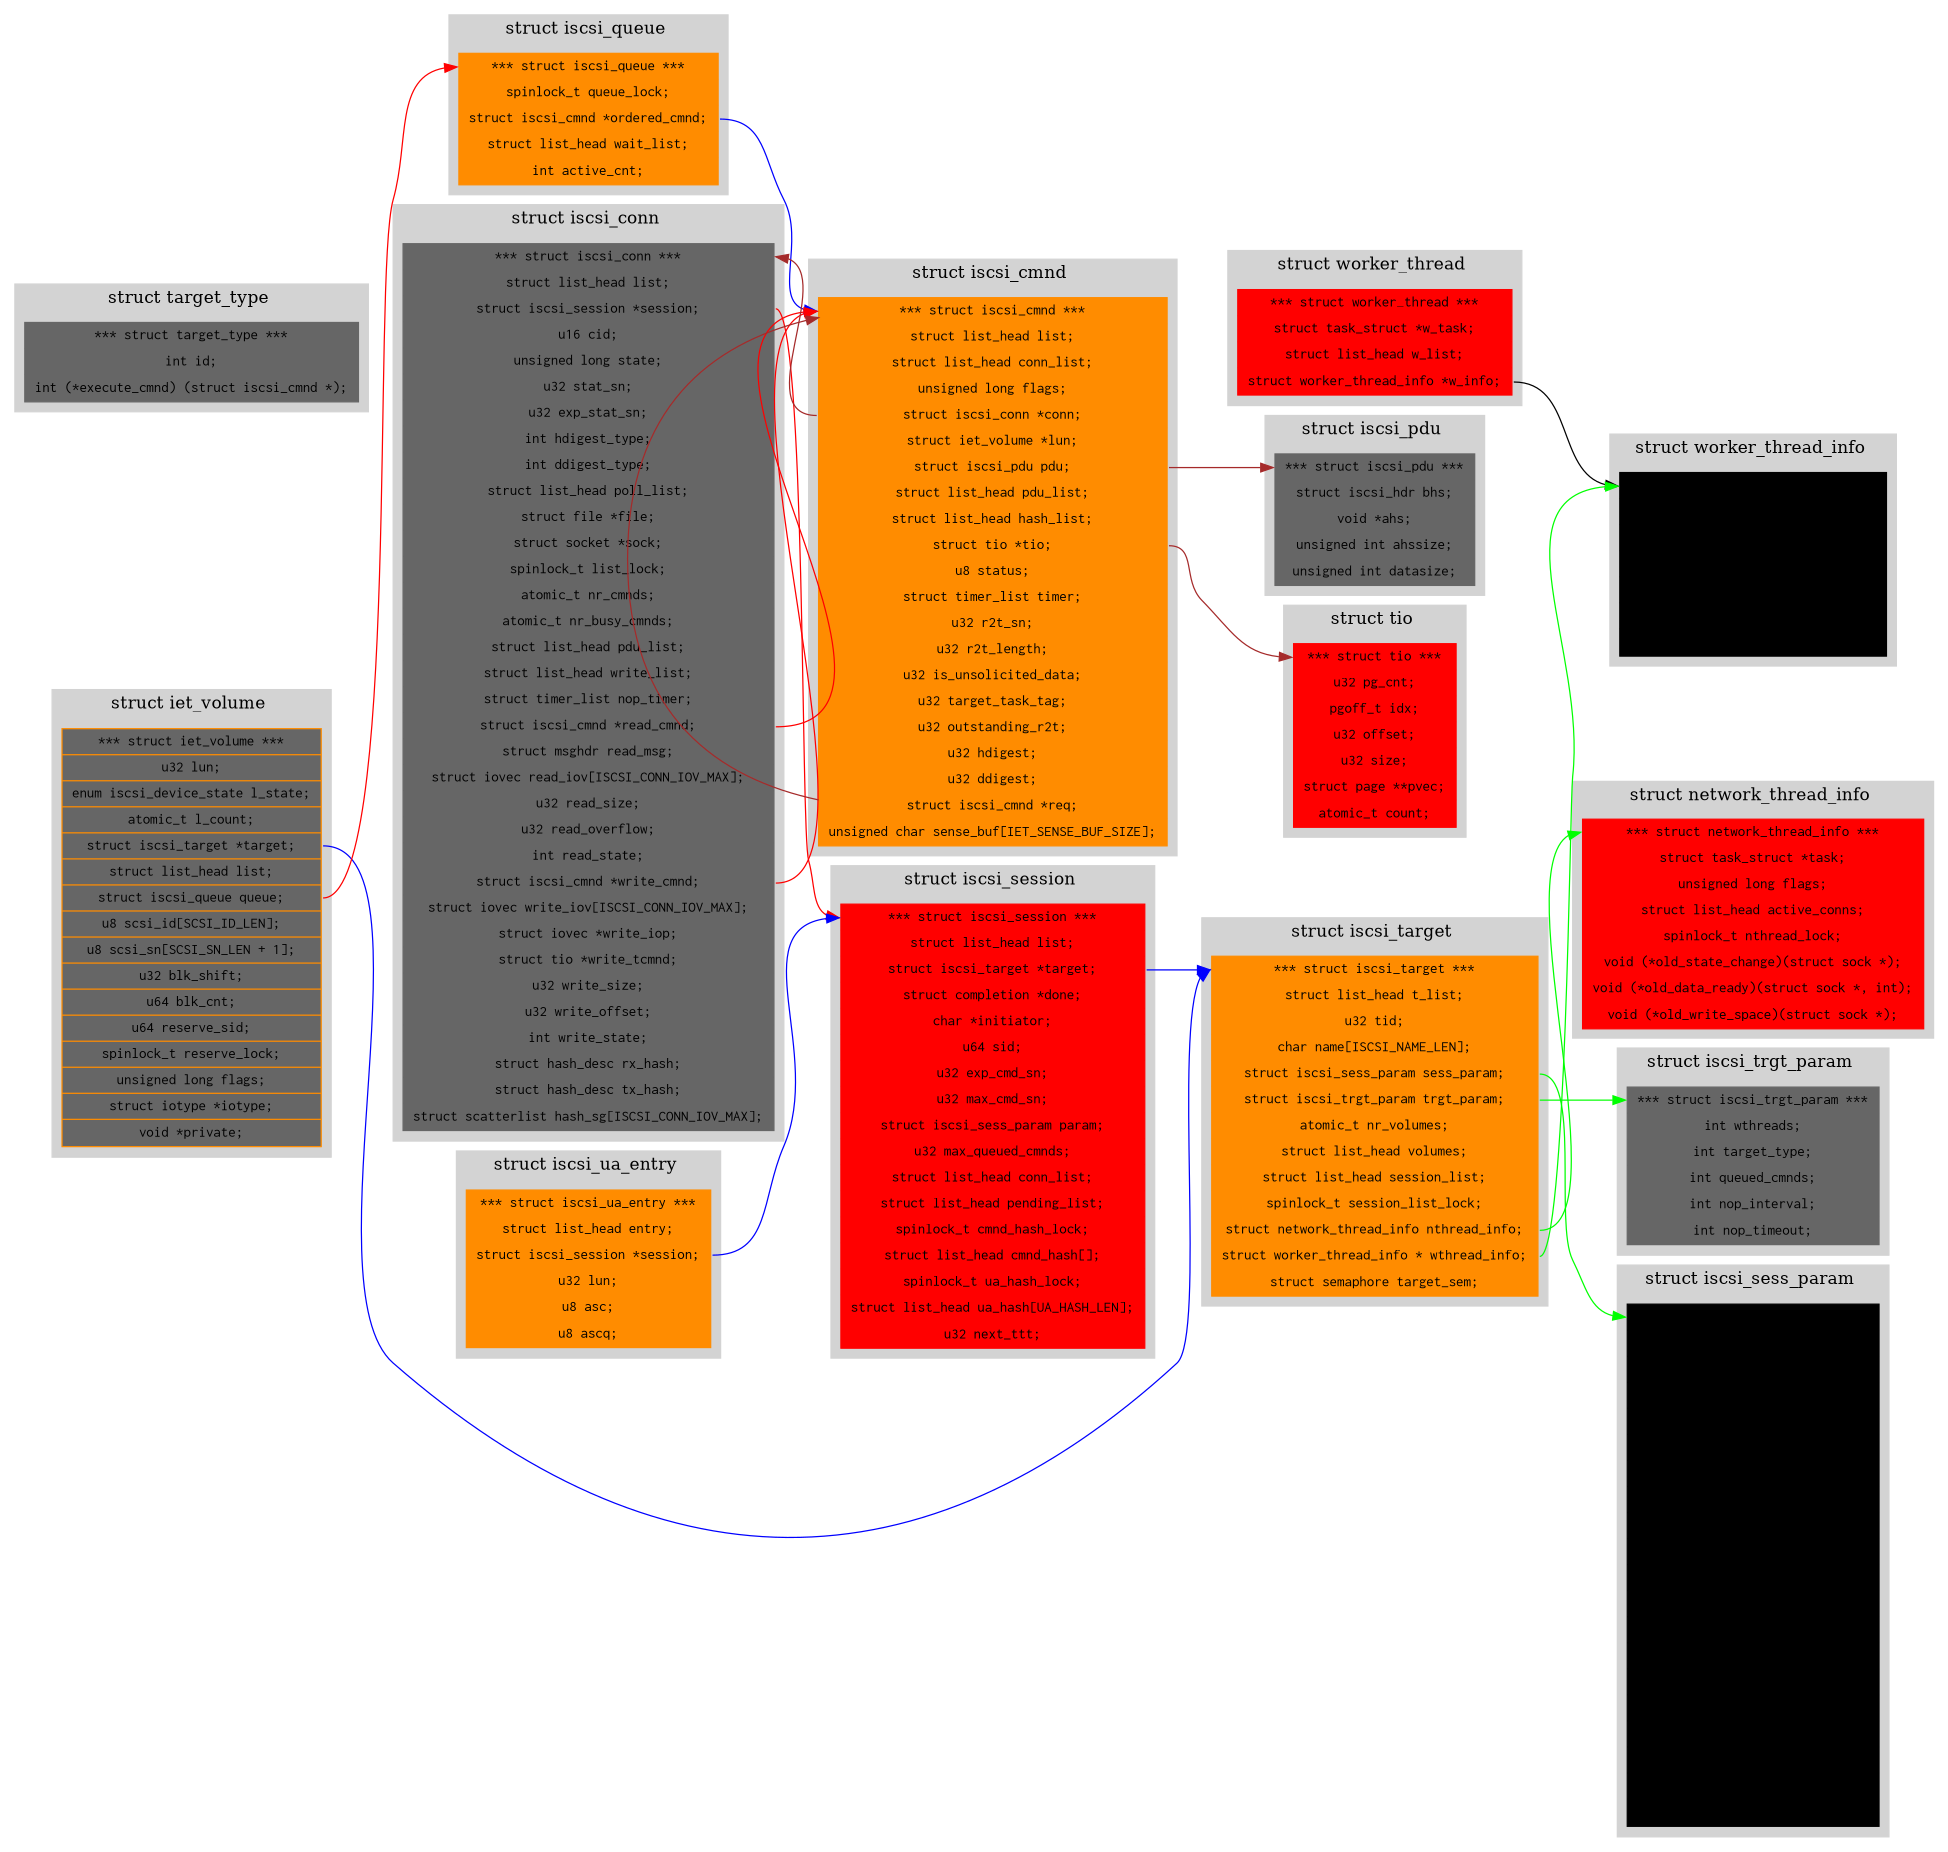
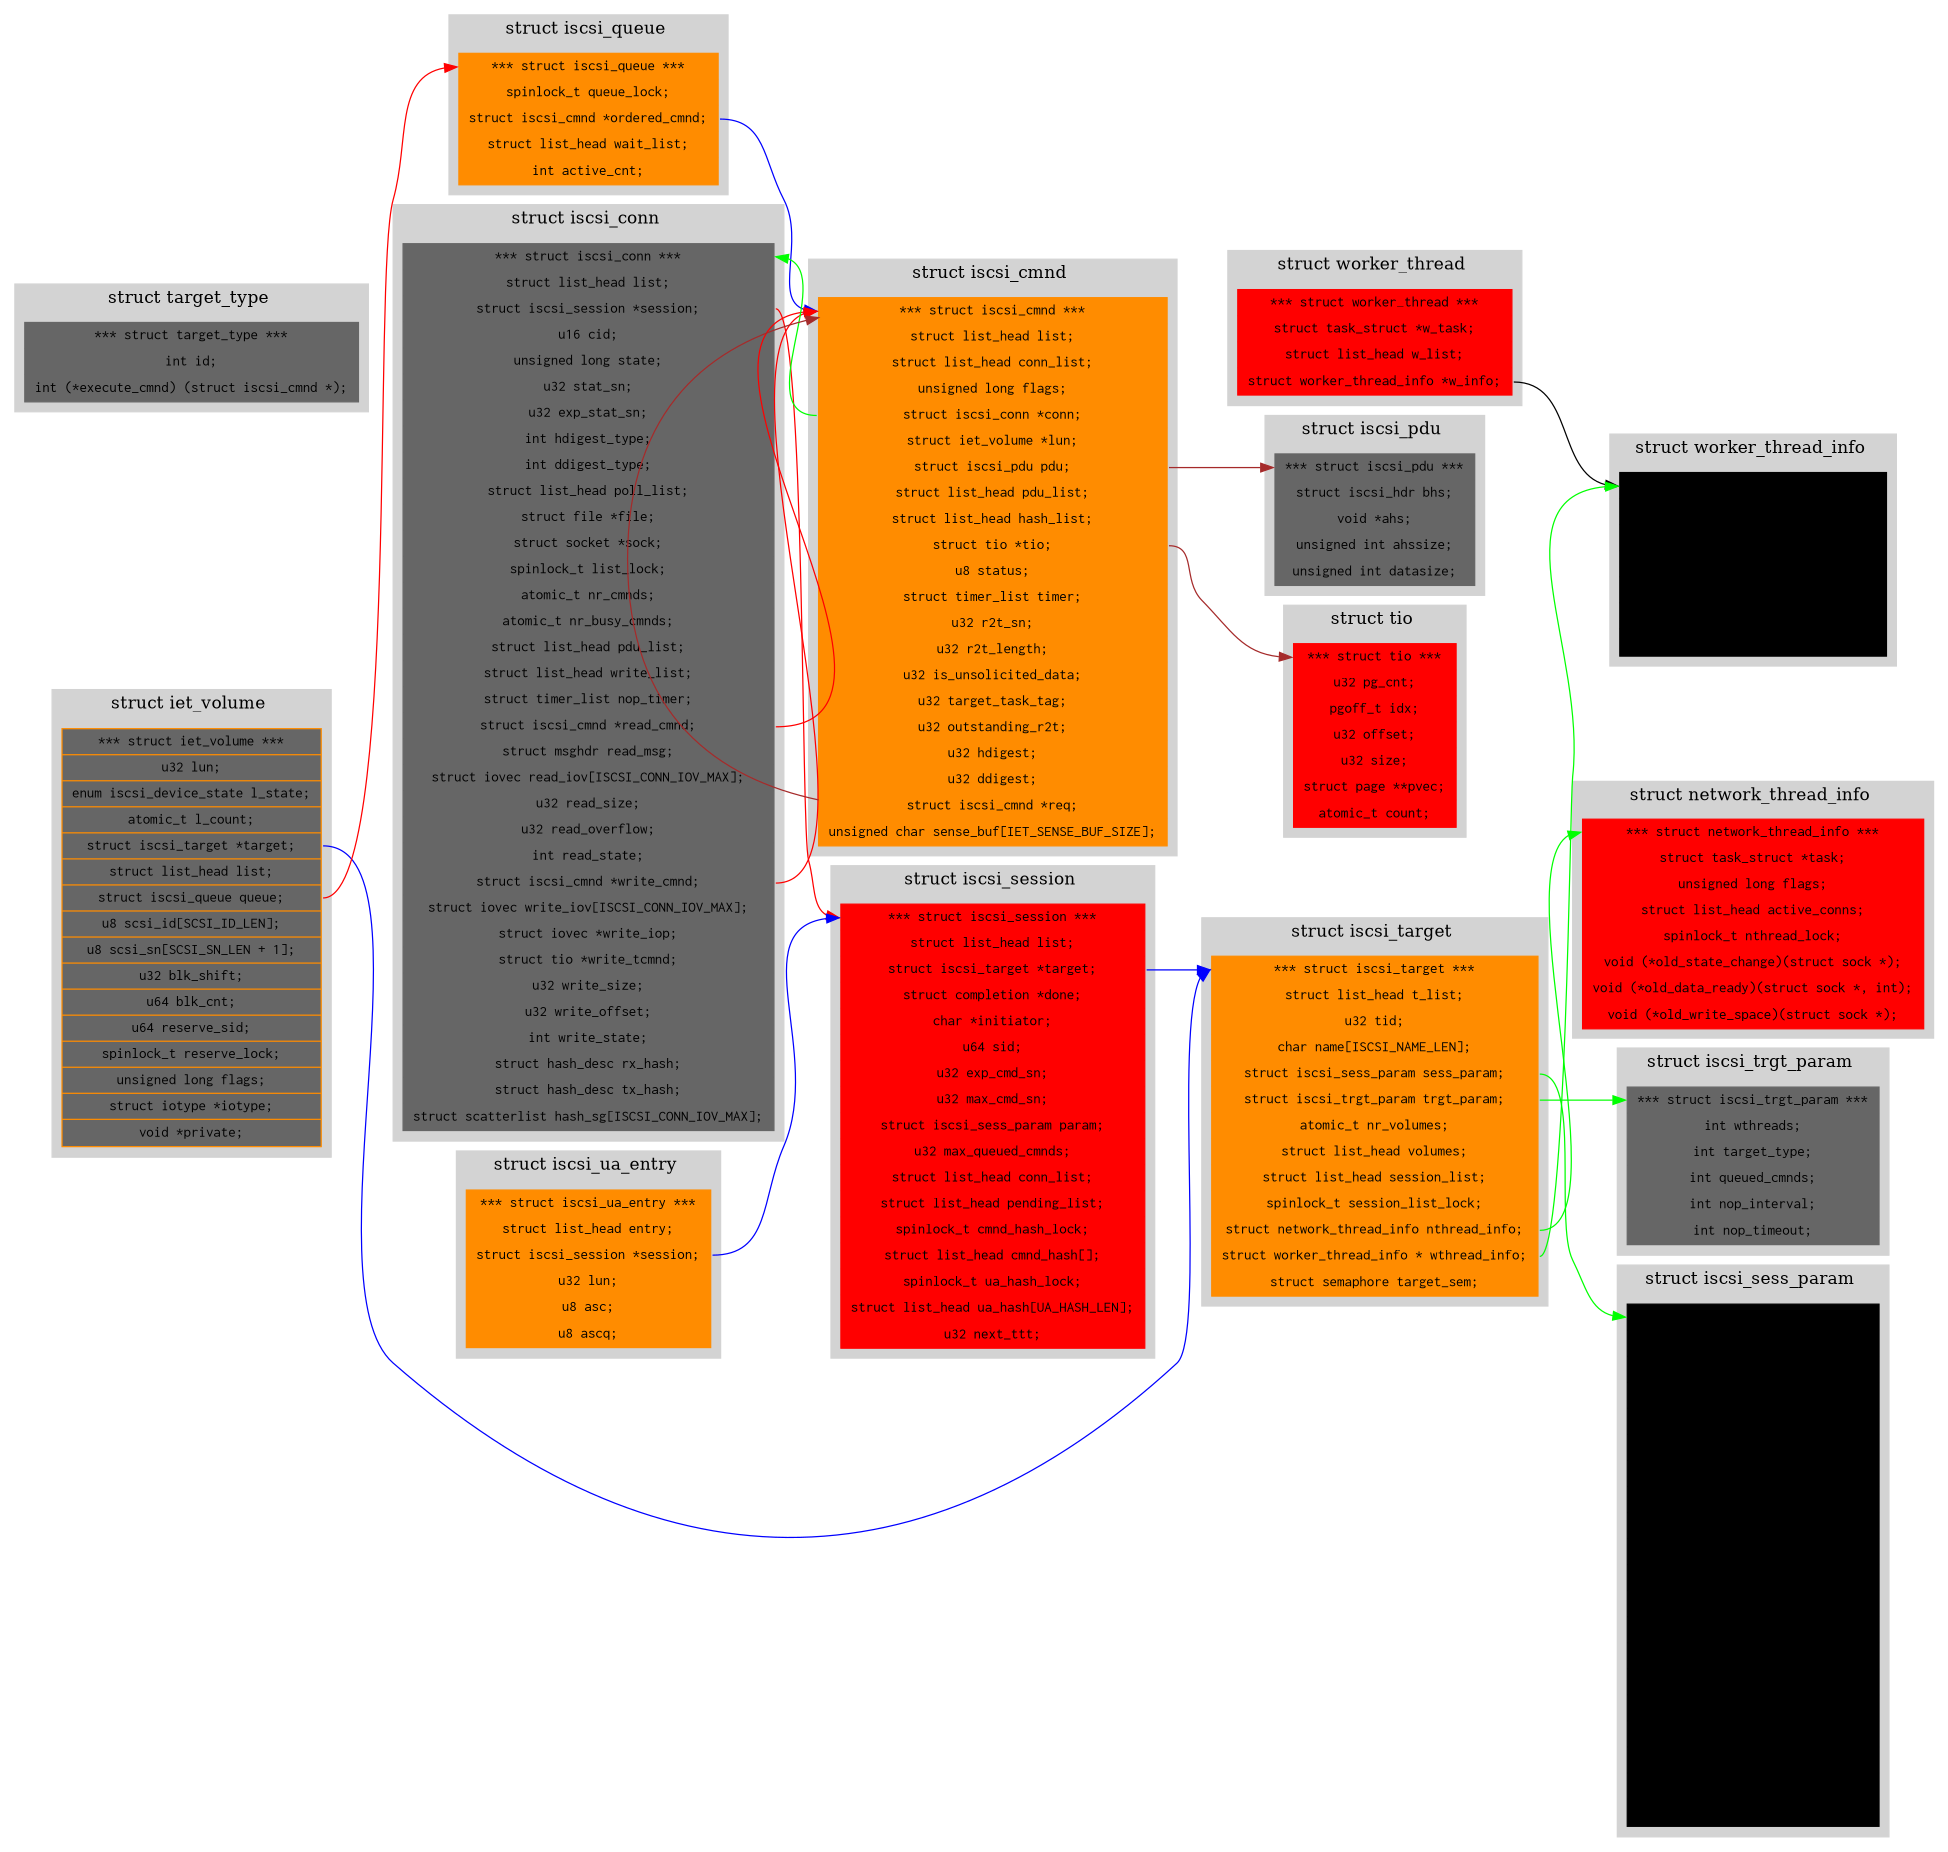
edge "*** struct iscsi_cmnd ***" -> "*** struct iscsi_conn ***": color brown -> green
